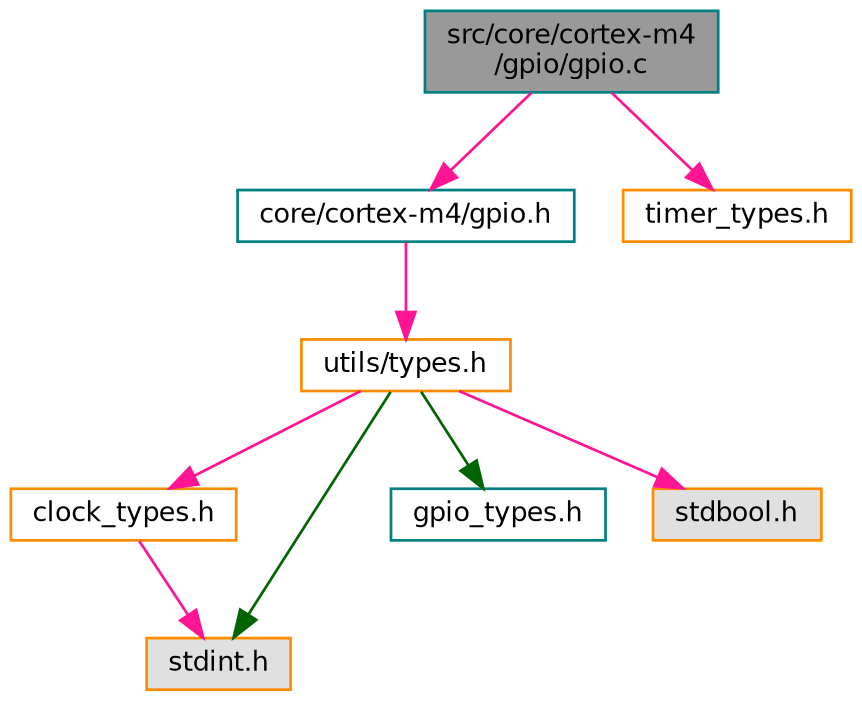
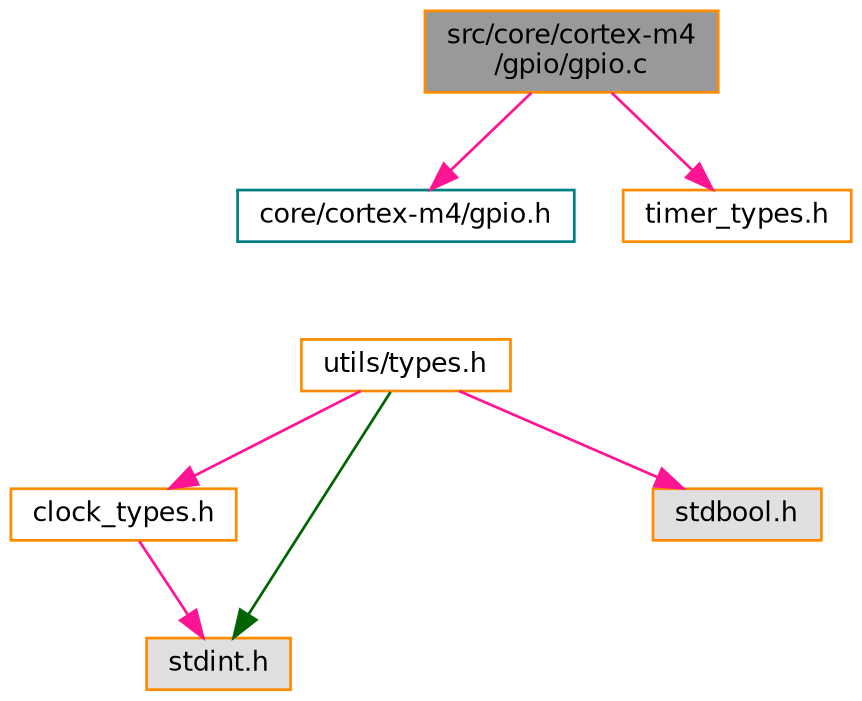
node "src/core/cortex-m4 /gpio/gpio.c": color teal -> darkorange
edge "core/cortex-m4/gpio.h" -> "utils/types.h": removed
node "gpio_types.h": removed
